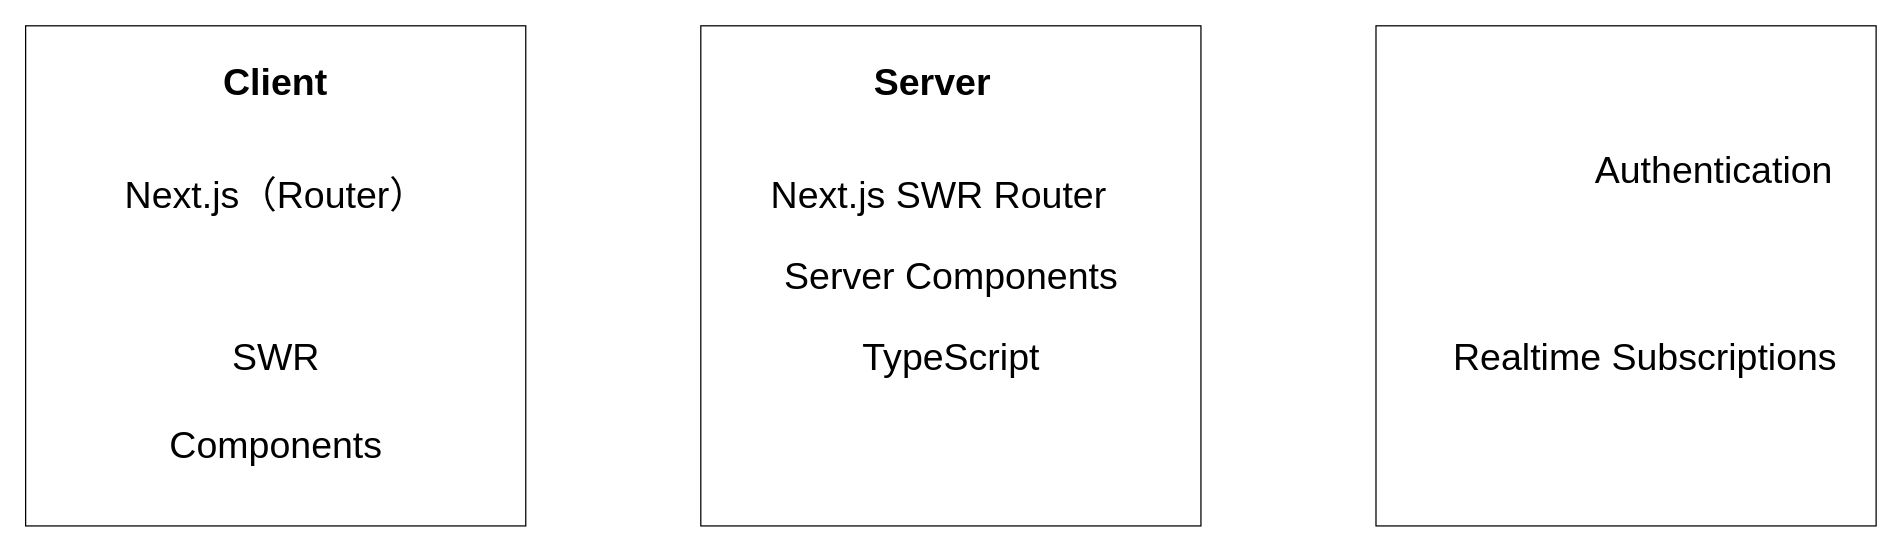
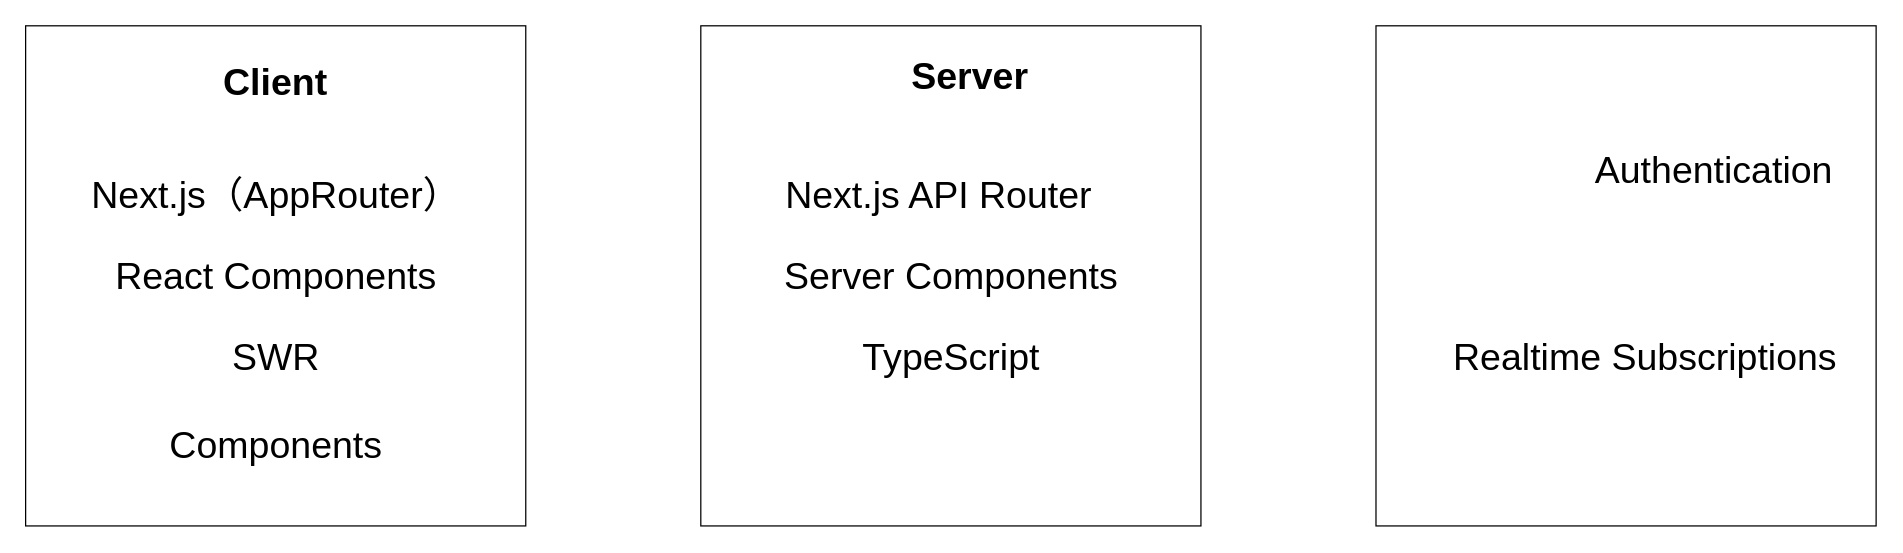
node "Server": moved (932, 82) -> (969, 76)
node "Next.js（Router）": label "Next.js（Router）" -> "Next.js（AppRouter）"
node "Next.js SWR Router": label "Next.js SWR Router" -> "Next.js API Router"
node "React Components": added
